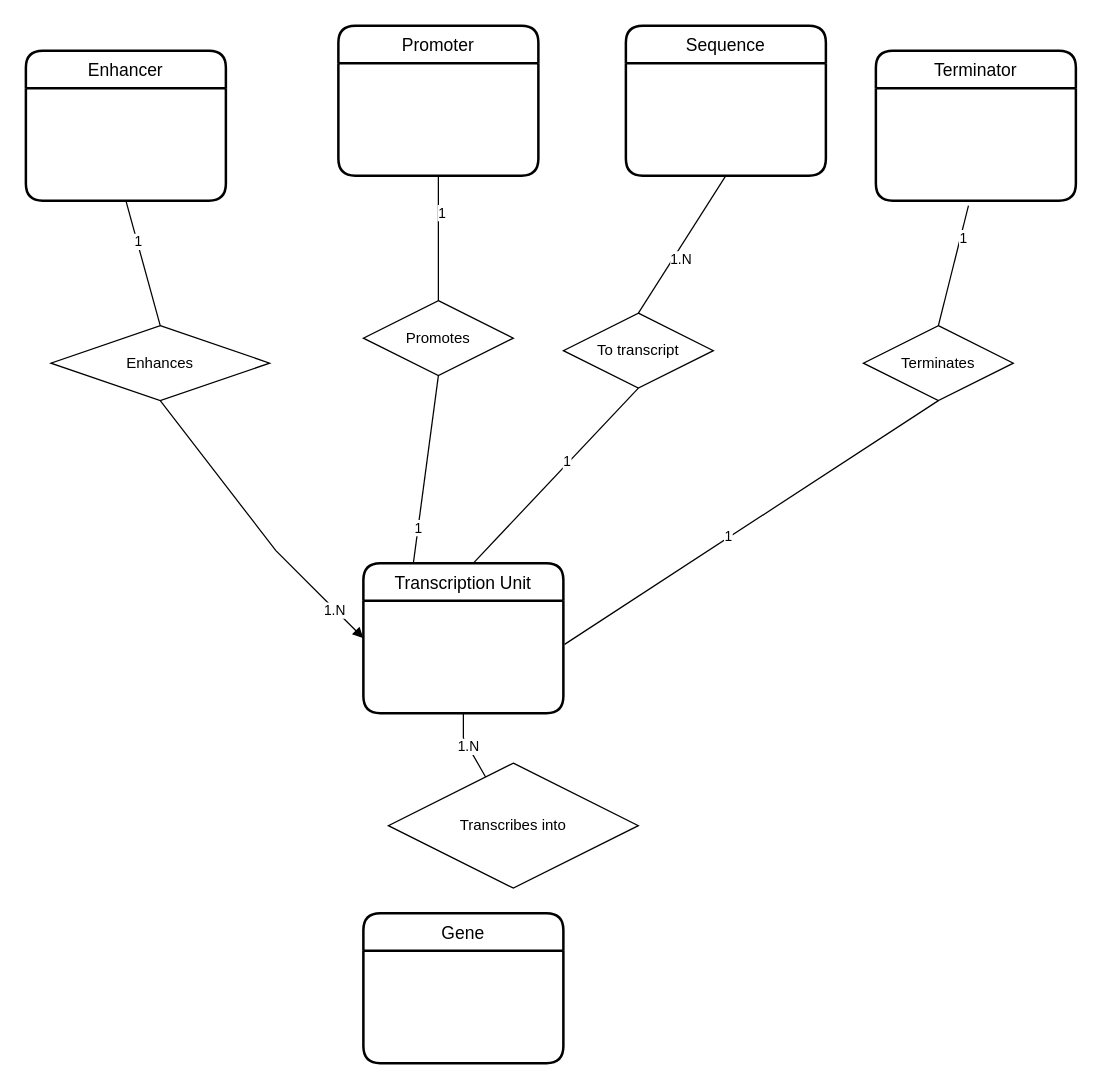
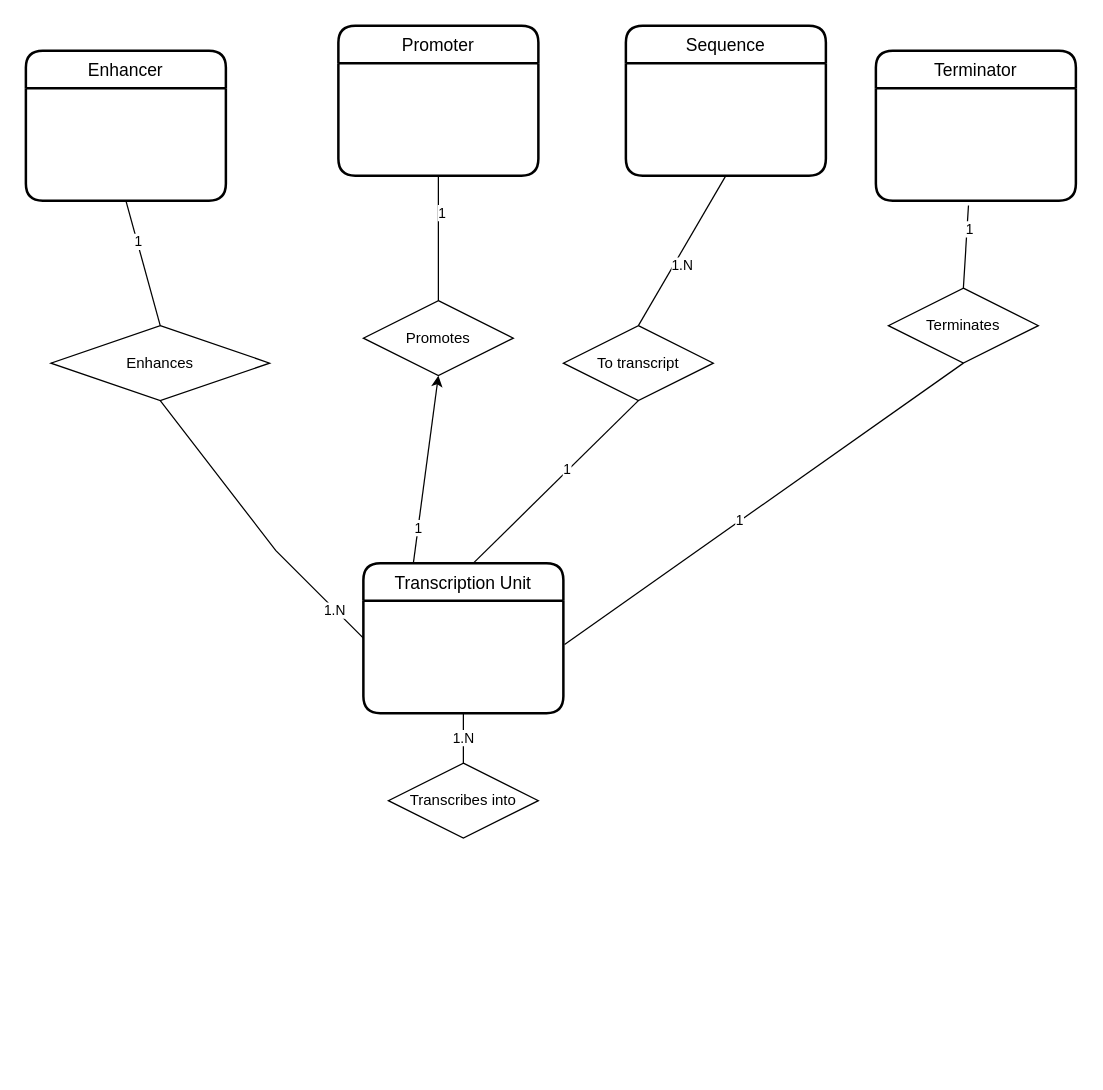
node "To transcript": moved (638, 351) -> (638, 363)
node "Terminates": moved (938, 363) -> (963, 326)
edge "Promotes" -- "Transcription Unit": arrowhead none -> classic
edge "Enhances" -> "Transcription Unit": arrowhead block -> none
node "Transcribes into": size 250x125 -> 150x75
node "Gene": removed
